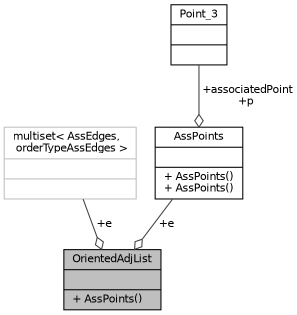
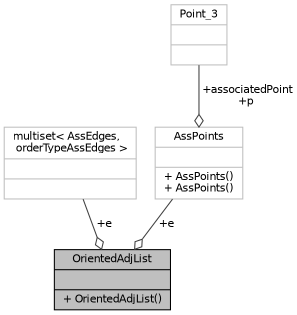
node "Point_3": color black -> grey75
node "AssPoints": color black -> grey75
node "OrientedAdjList": text "+ AssPoints()" -> "+ OrientedAdjList()"
